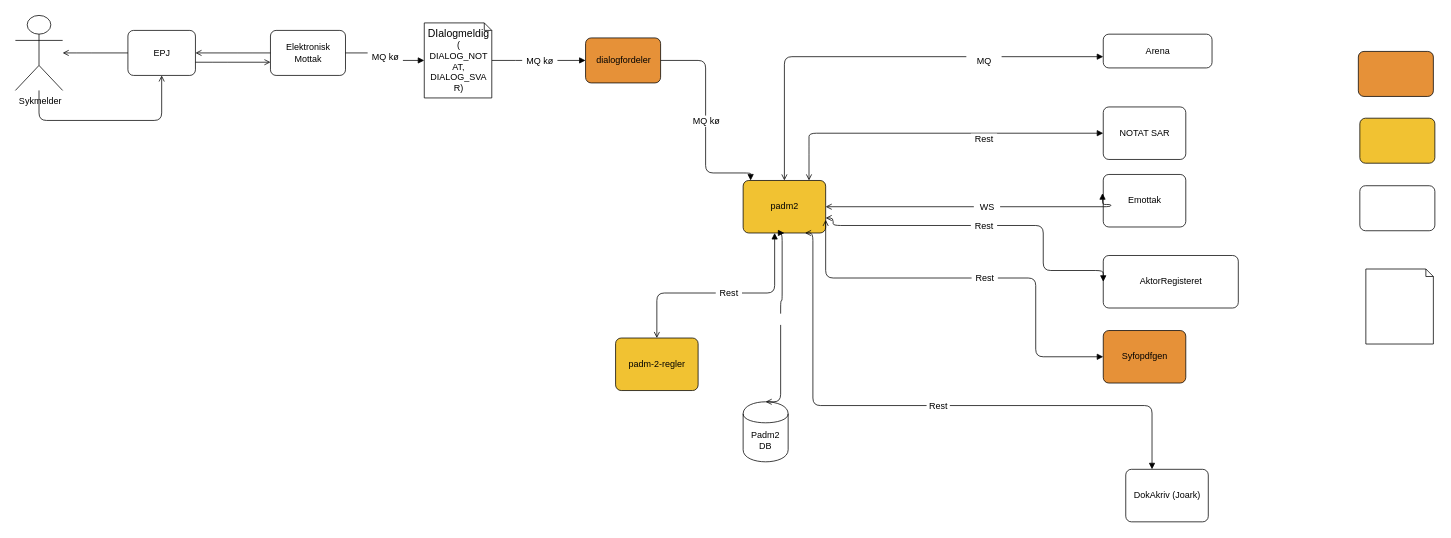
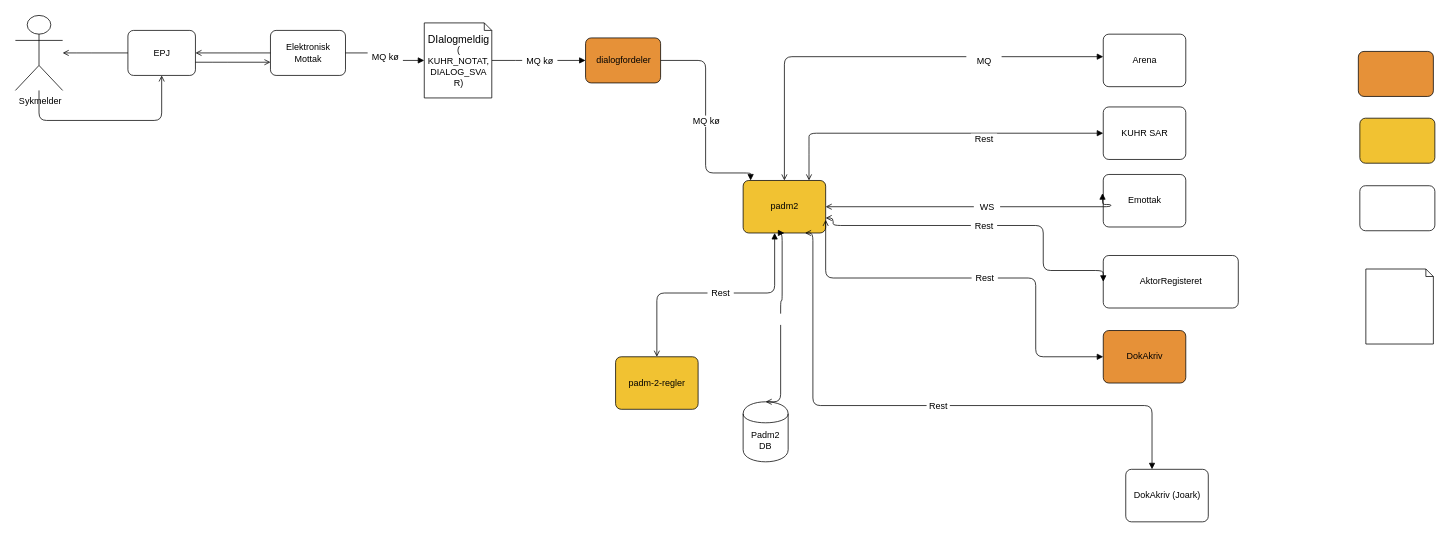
node "Arena": size 109x34 -> 83x53
node "DIalogmeldig( DIALOG_NOTAT, DIALOG_SVAR)": label "DIalogmeldig( DIALOG_NOTAT, DIALOG_SVAR)" -> "DIalogmeldig( KUHR_NOTAT, DIALOG_SVAR)"
node "NOTAT SAR": label "NOTAT SAR" -> "KUHR SAR"
node "Syfopdfgen": label "Syfopdfgen" -> "DokAkriv"
node "padm-2-regler": moved (657, 364) -> (657, 383)
